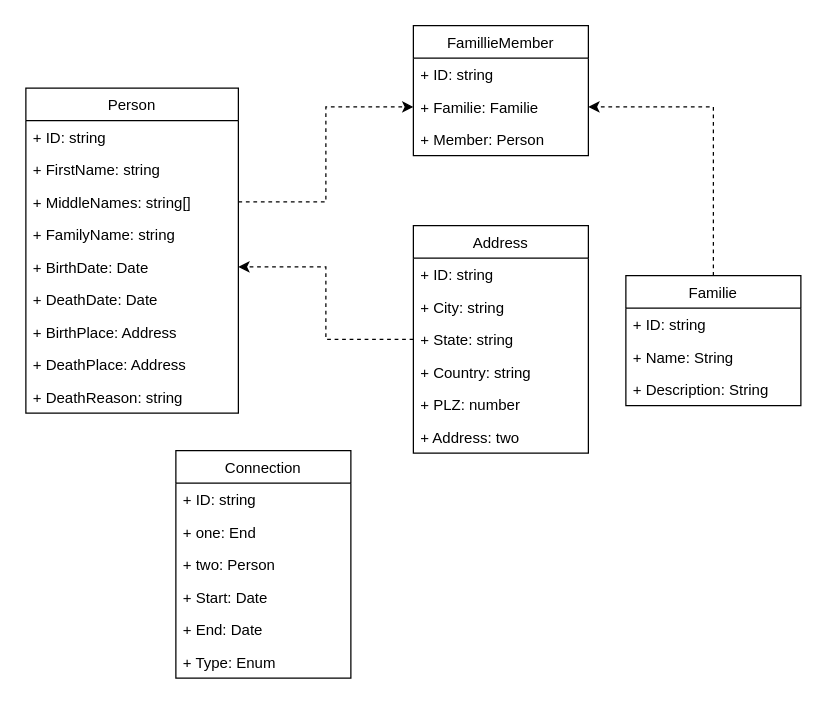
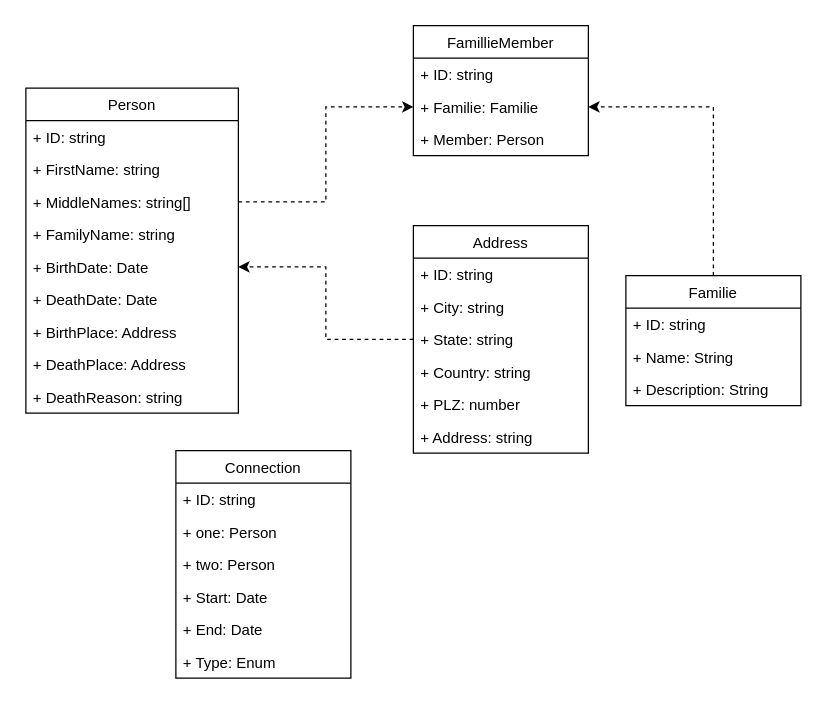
node "+ Address: two": label "+ Address: two" -> "+ Address: string"
node "+ one: End": label "+ one: End" -> "+ one: Person"
